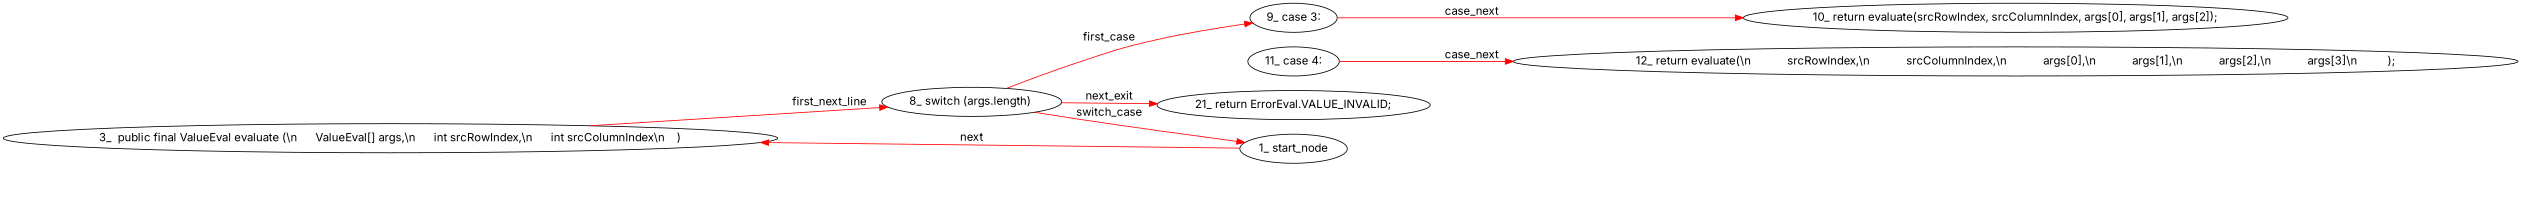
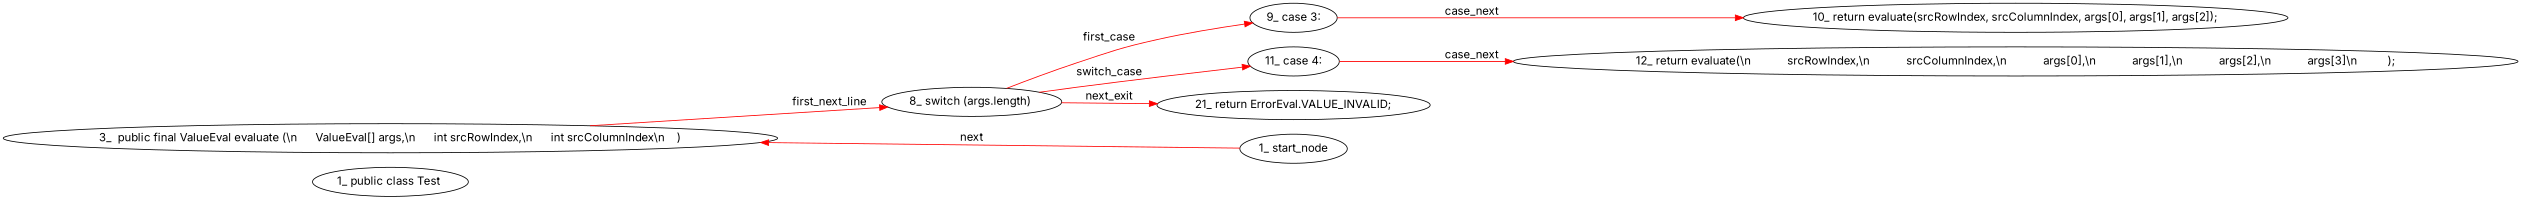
edge "8_ switch (args.length)" -> "1_ start_node": now "8_ switch (args.length)" -> "11_ case 4:"
node "1_ public class Test": added
